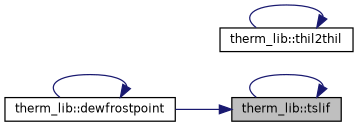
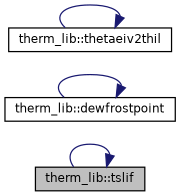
node "therm_lib::thil2thil": label "therm_lib::thil2thil" -> "therm_lib::thetaeiv2thil"
edge "therm_lib::dewfrostpoint" -> "therm_lib::tslif": removed
